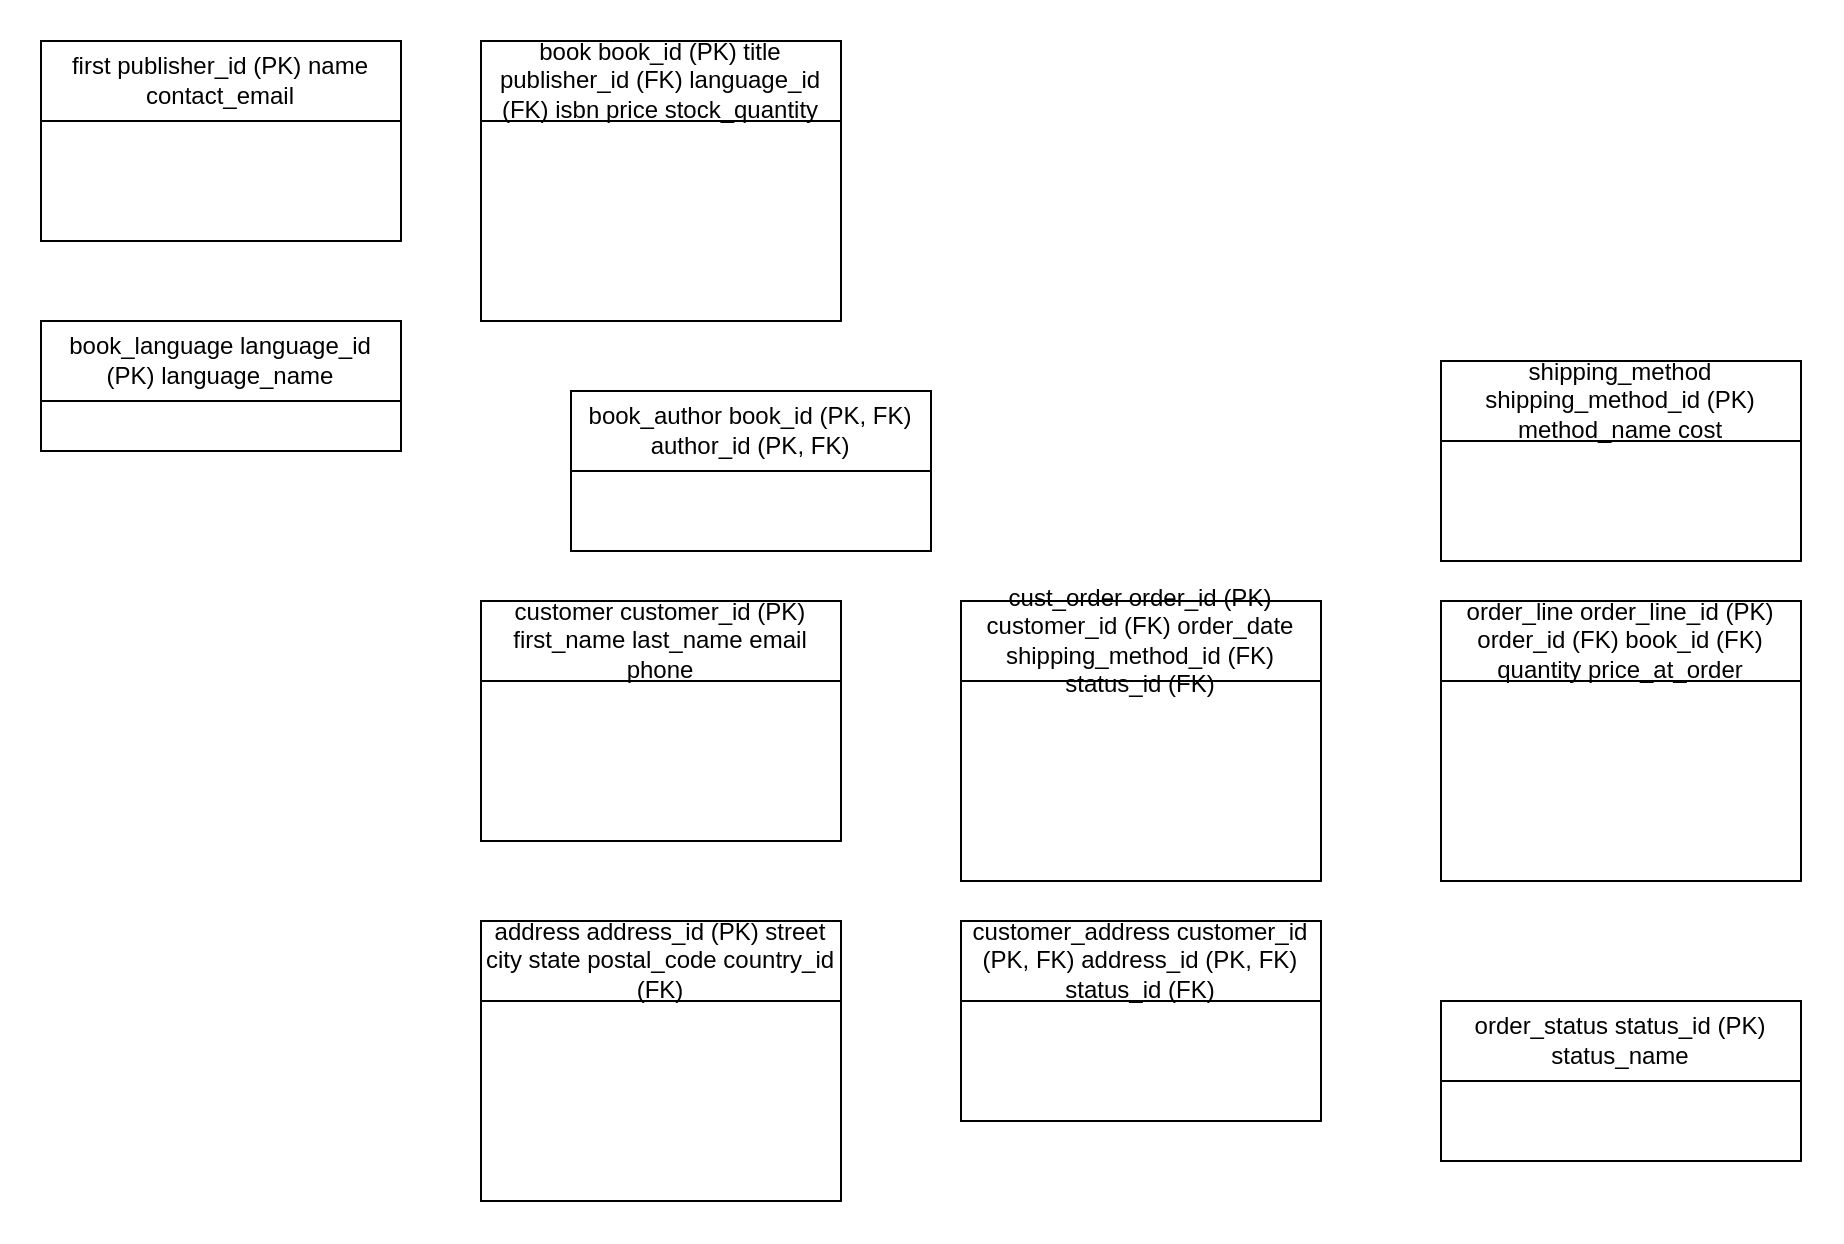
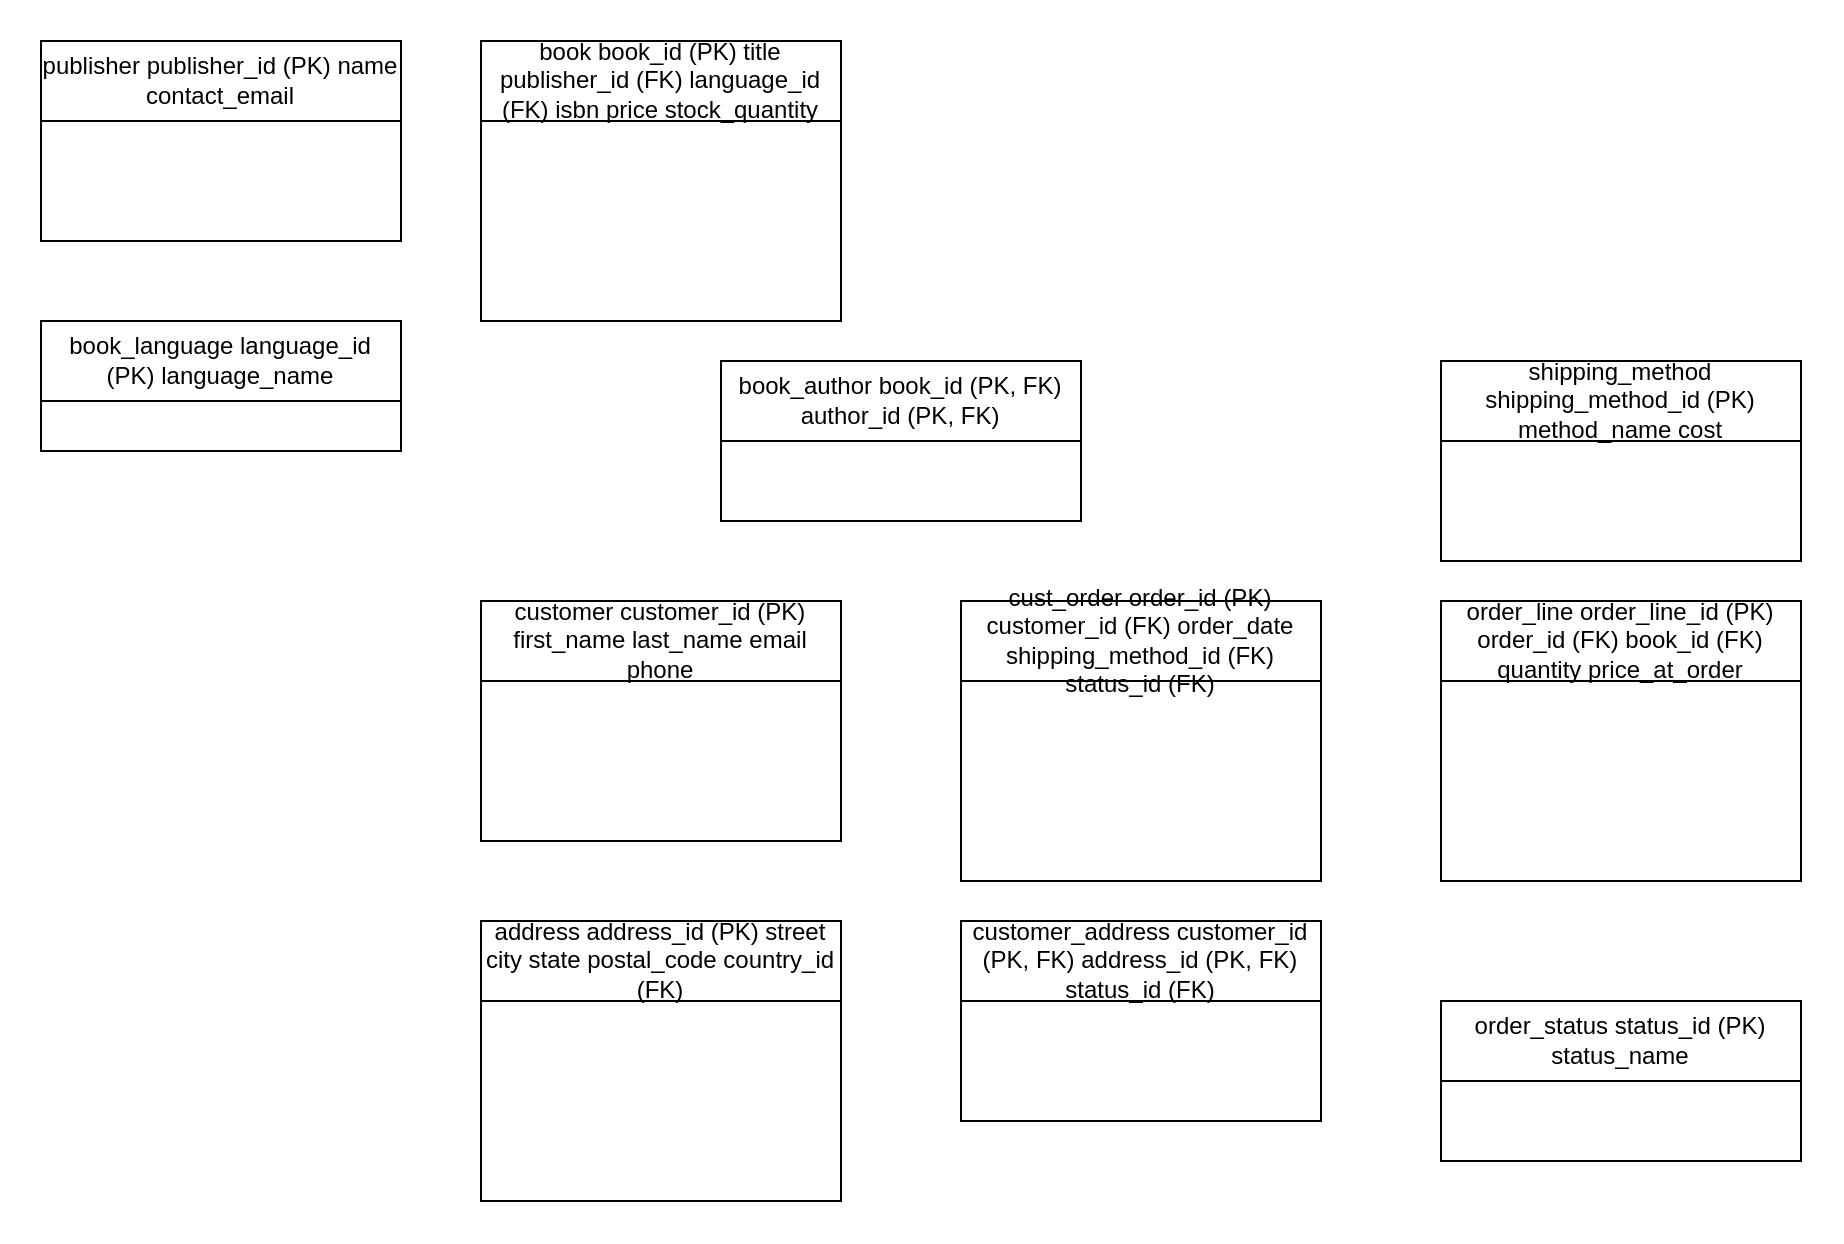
node "first publisher_id (PK) name contact_email": label "first publisher_id (PK) name contact_email" -> "publisher publisher_id (PK) name contact_email"
node "book_author book_id (PK, FK) author_id (PK, FK)": moved (751, 471) -> (901, 441)
